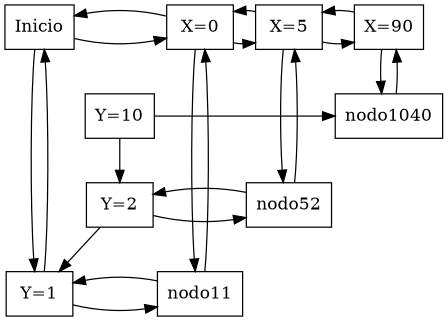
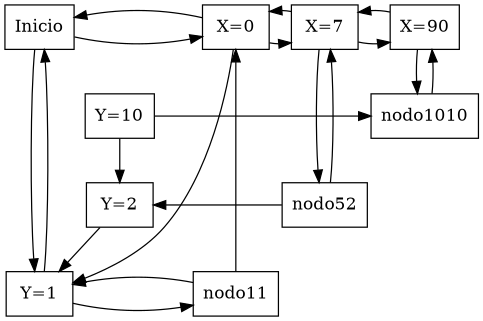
node "X=5": label "X=5" -> "X=7"
node "nodo1040": label "nodo1040" -> "nodo1010"
edge "X=0" -> "nodo11": now "X=0" -> "Y=1"
edge "Y=2" -> "nodo52": removed
